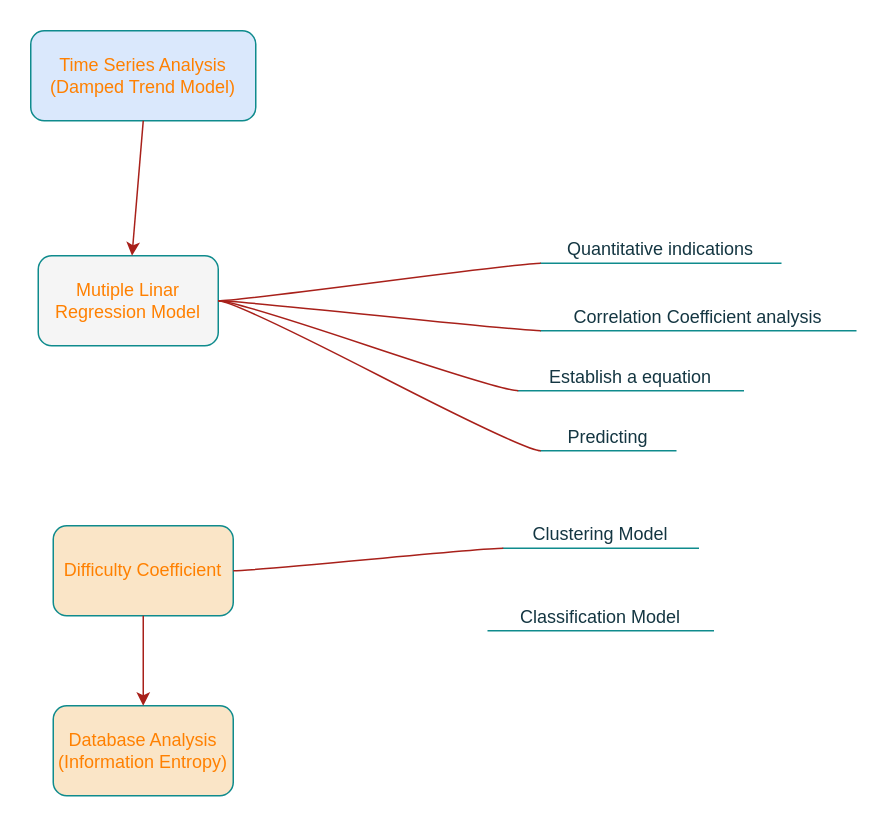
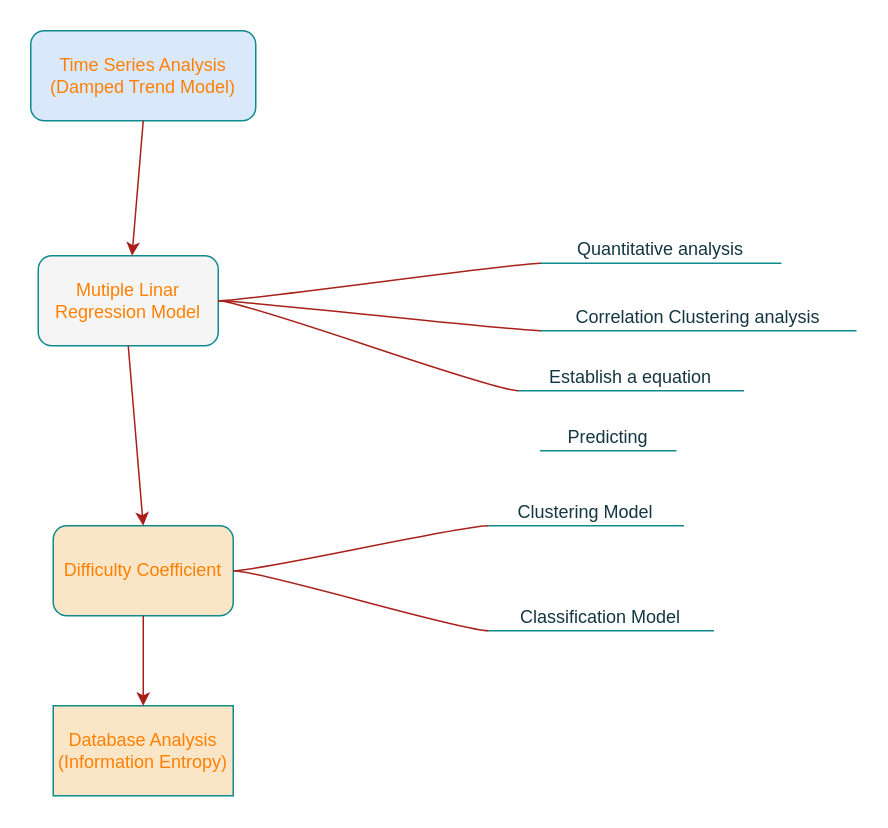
node "Quantitative indications": label "Quantitative indications" -> "Quantitative analysis"
node "Correlation Coefficient analysis": label "Correlation Coefficient analysis" -> "Correlation Clustering analysis"
edge "Mutiple Linar Regression Model" -- "Predicting": removed
edge "Mutiple Linar Regression Model" -> "Difficulty Coefficient": added
node "Clustering Model": moved (601, 526) -> (586, 503)
edge "Difficulty Coefficient" -- "Classification Model": added
node "Database Analysis (Information Entropy)": shape rounded rectangle -> rectangle
